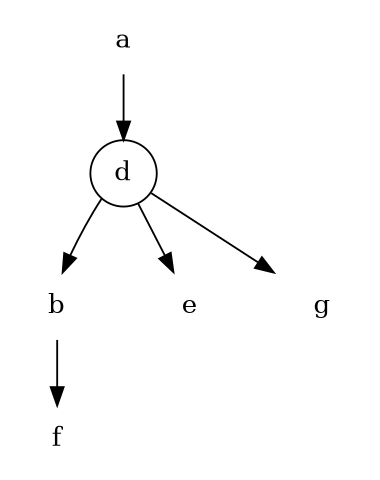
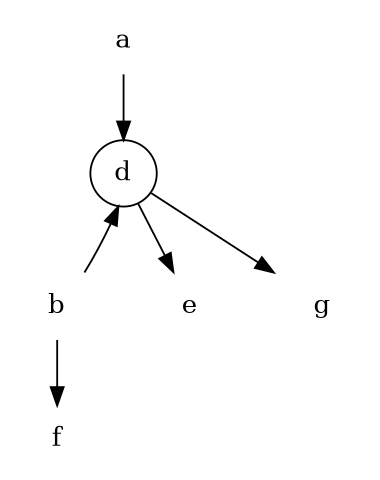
edge "d" -> "b": reversed
